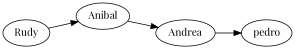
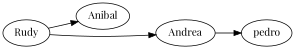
edge "Anibal" -> "Andrea": now "Rudy" -> "Andrea"
